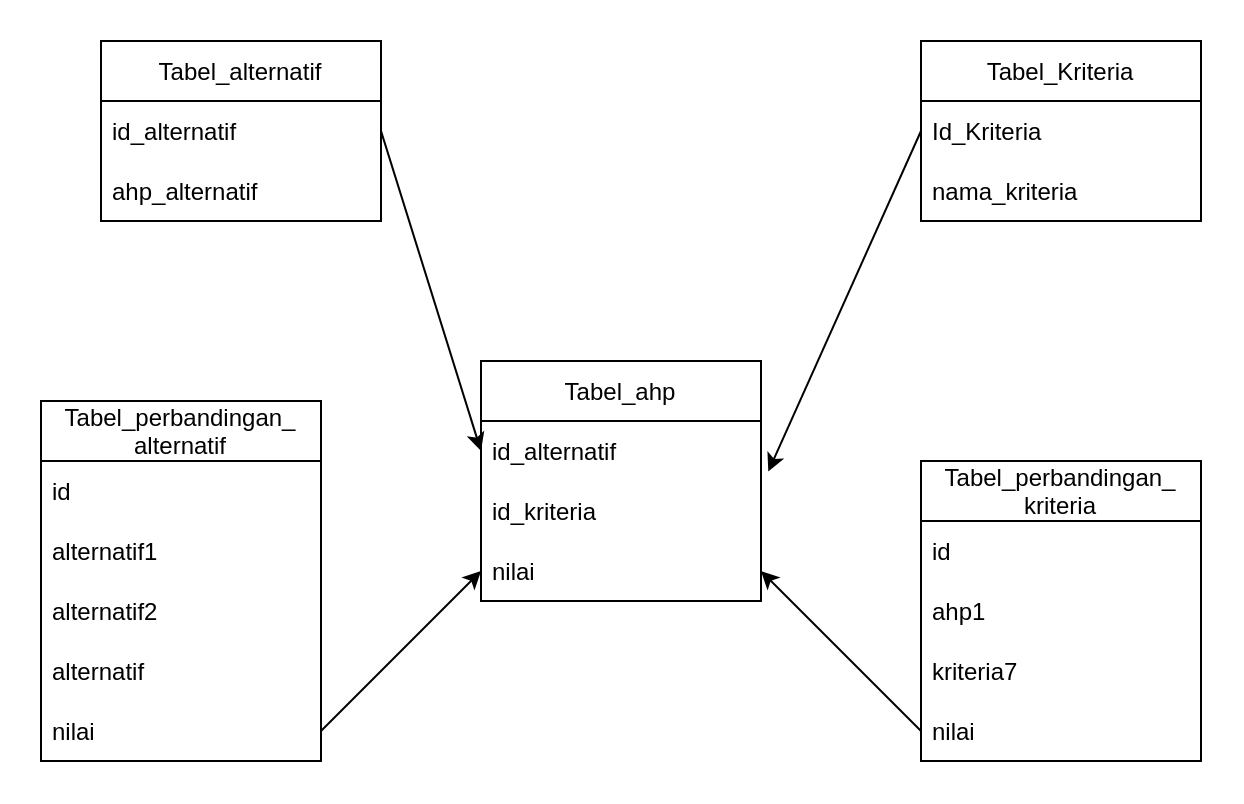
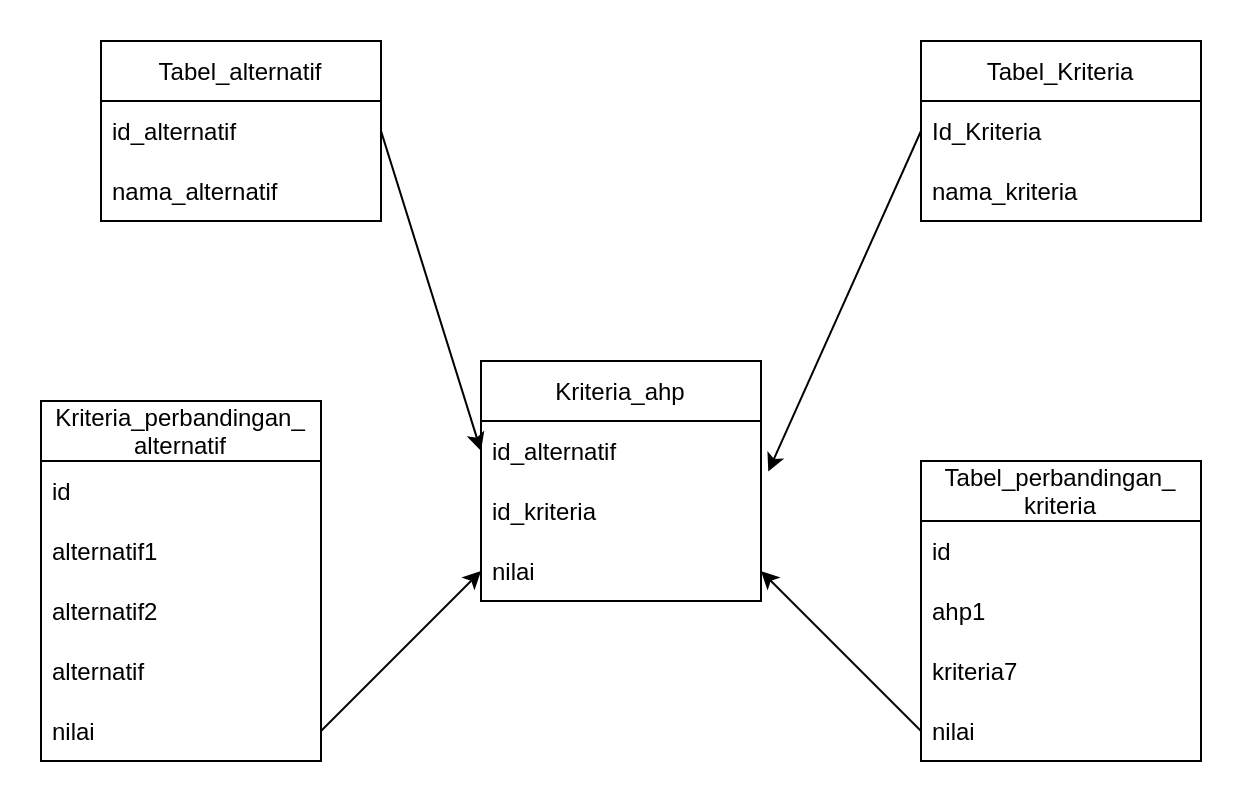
node "ahp_alternatif": label "ahp_alternatif" -> "nama_alternatif"
node "Tabel_ahp": label "Tabel_ahp" -> "Kriteria_ahp"
node "Tabel_perbandingan_ alternatif": label "Tabel_perbandingan_ alternatif" -> "Kriteria_perbandingan_ alternatif"
